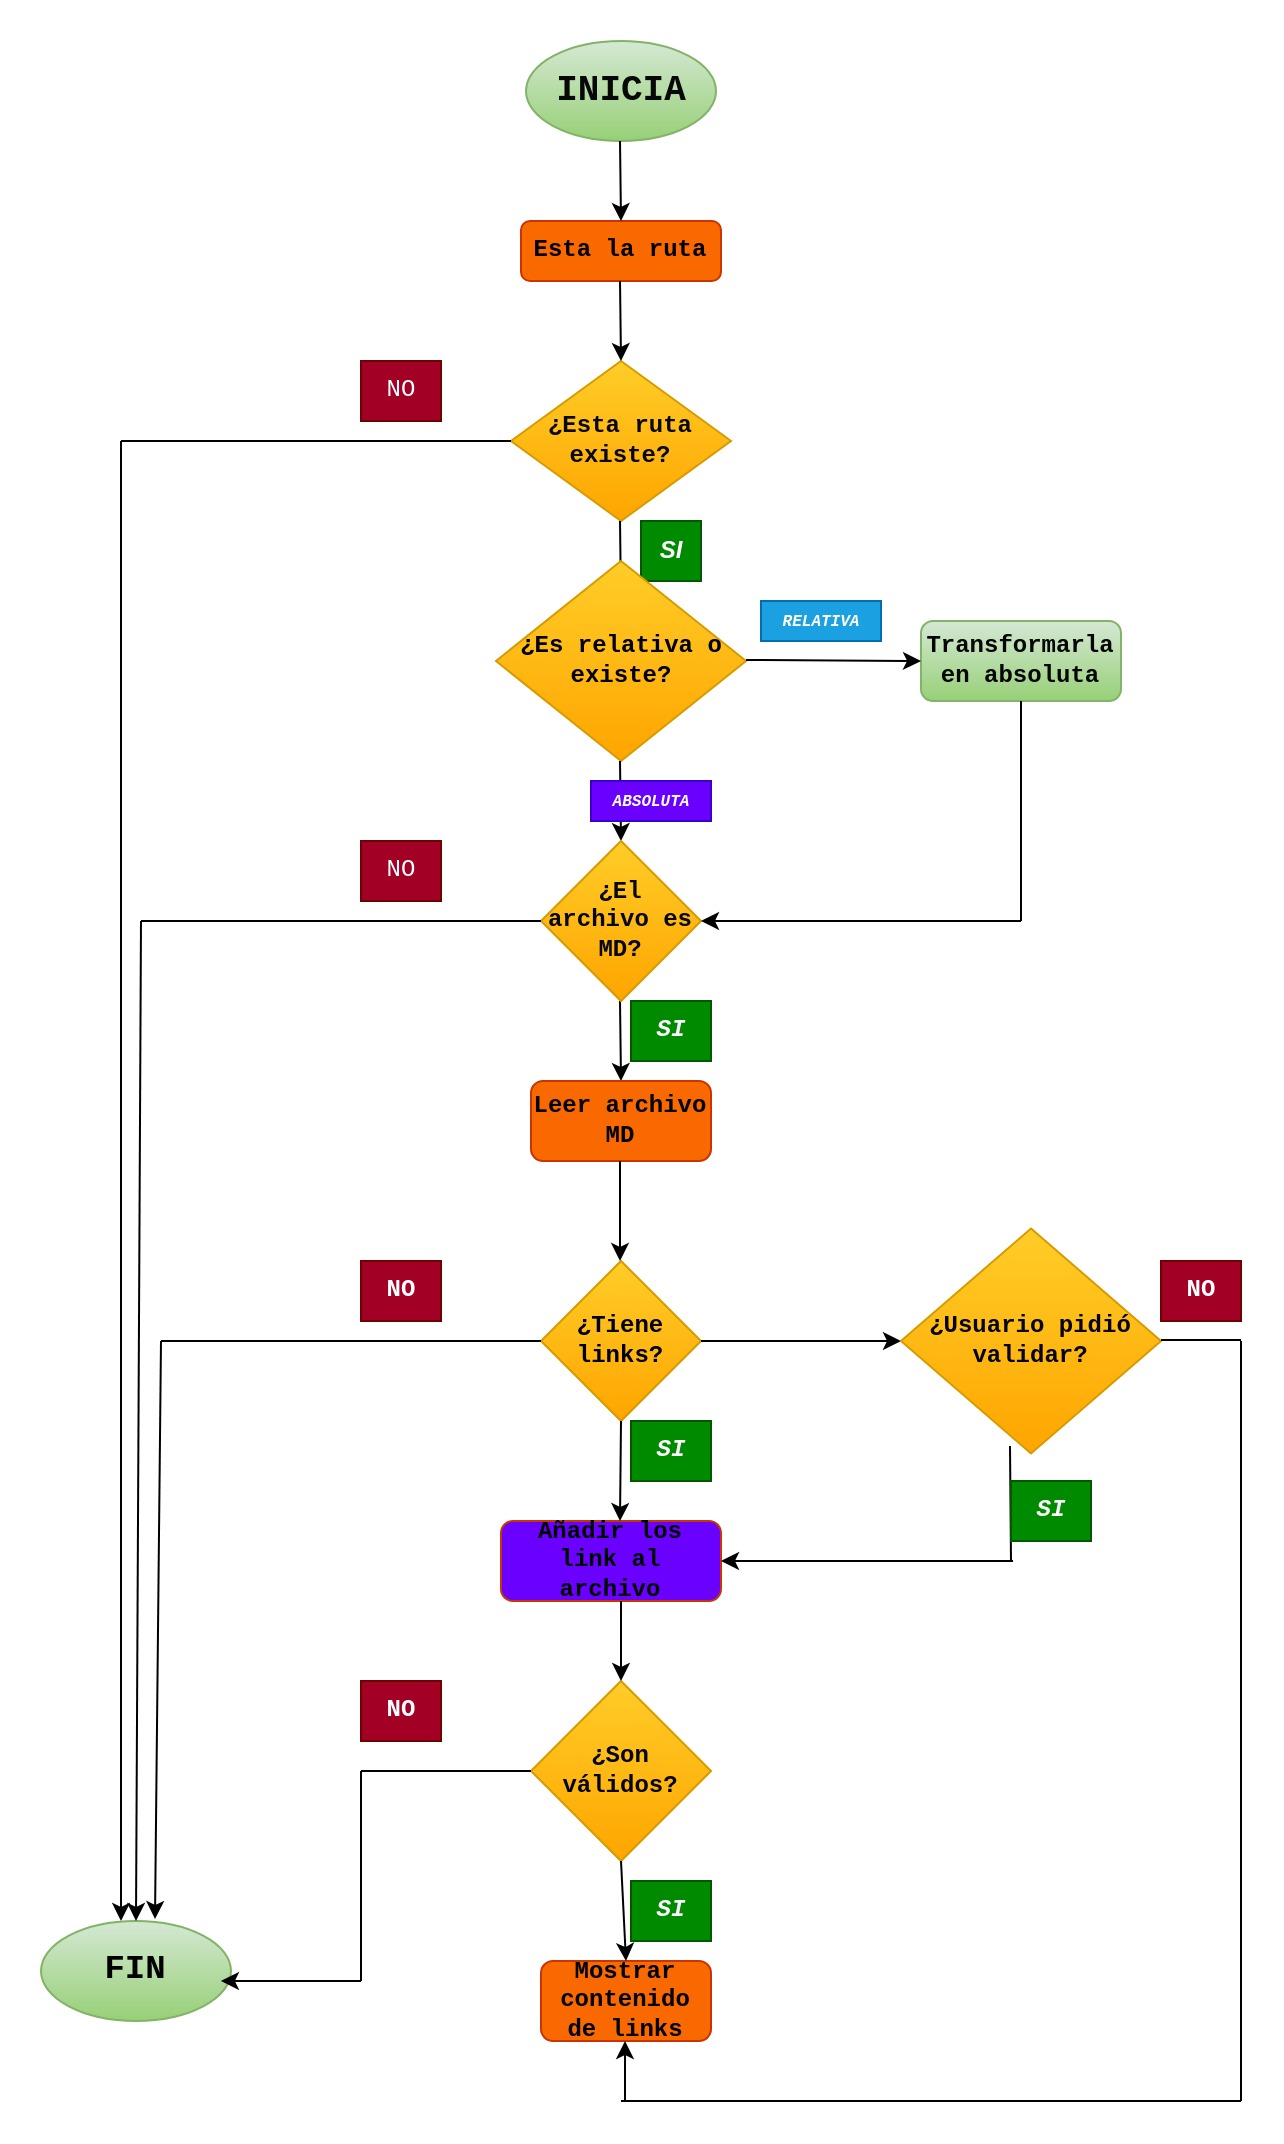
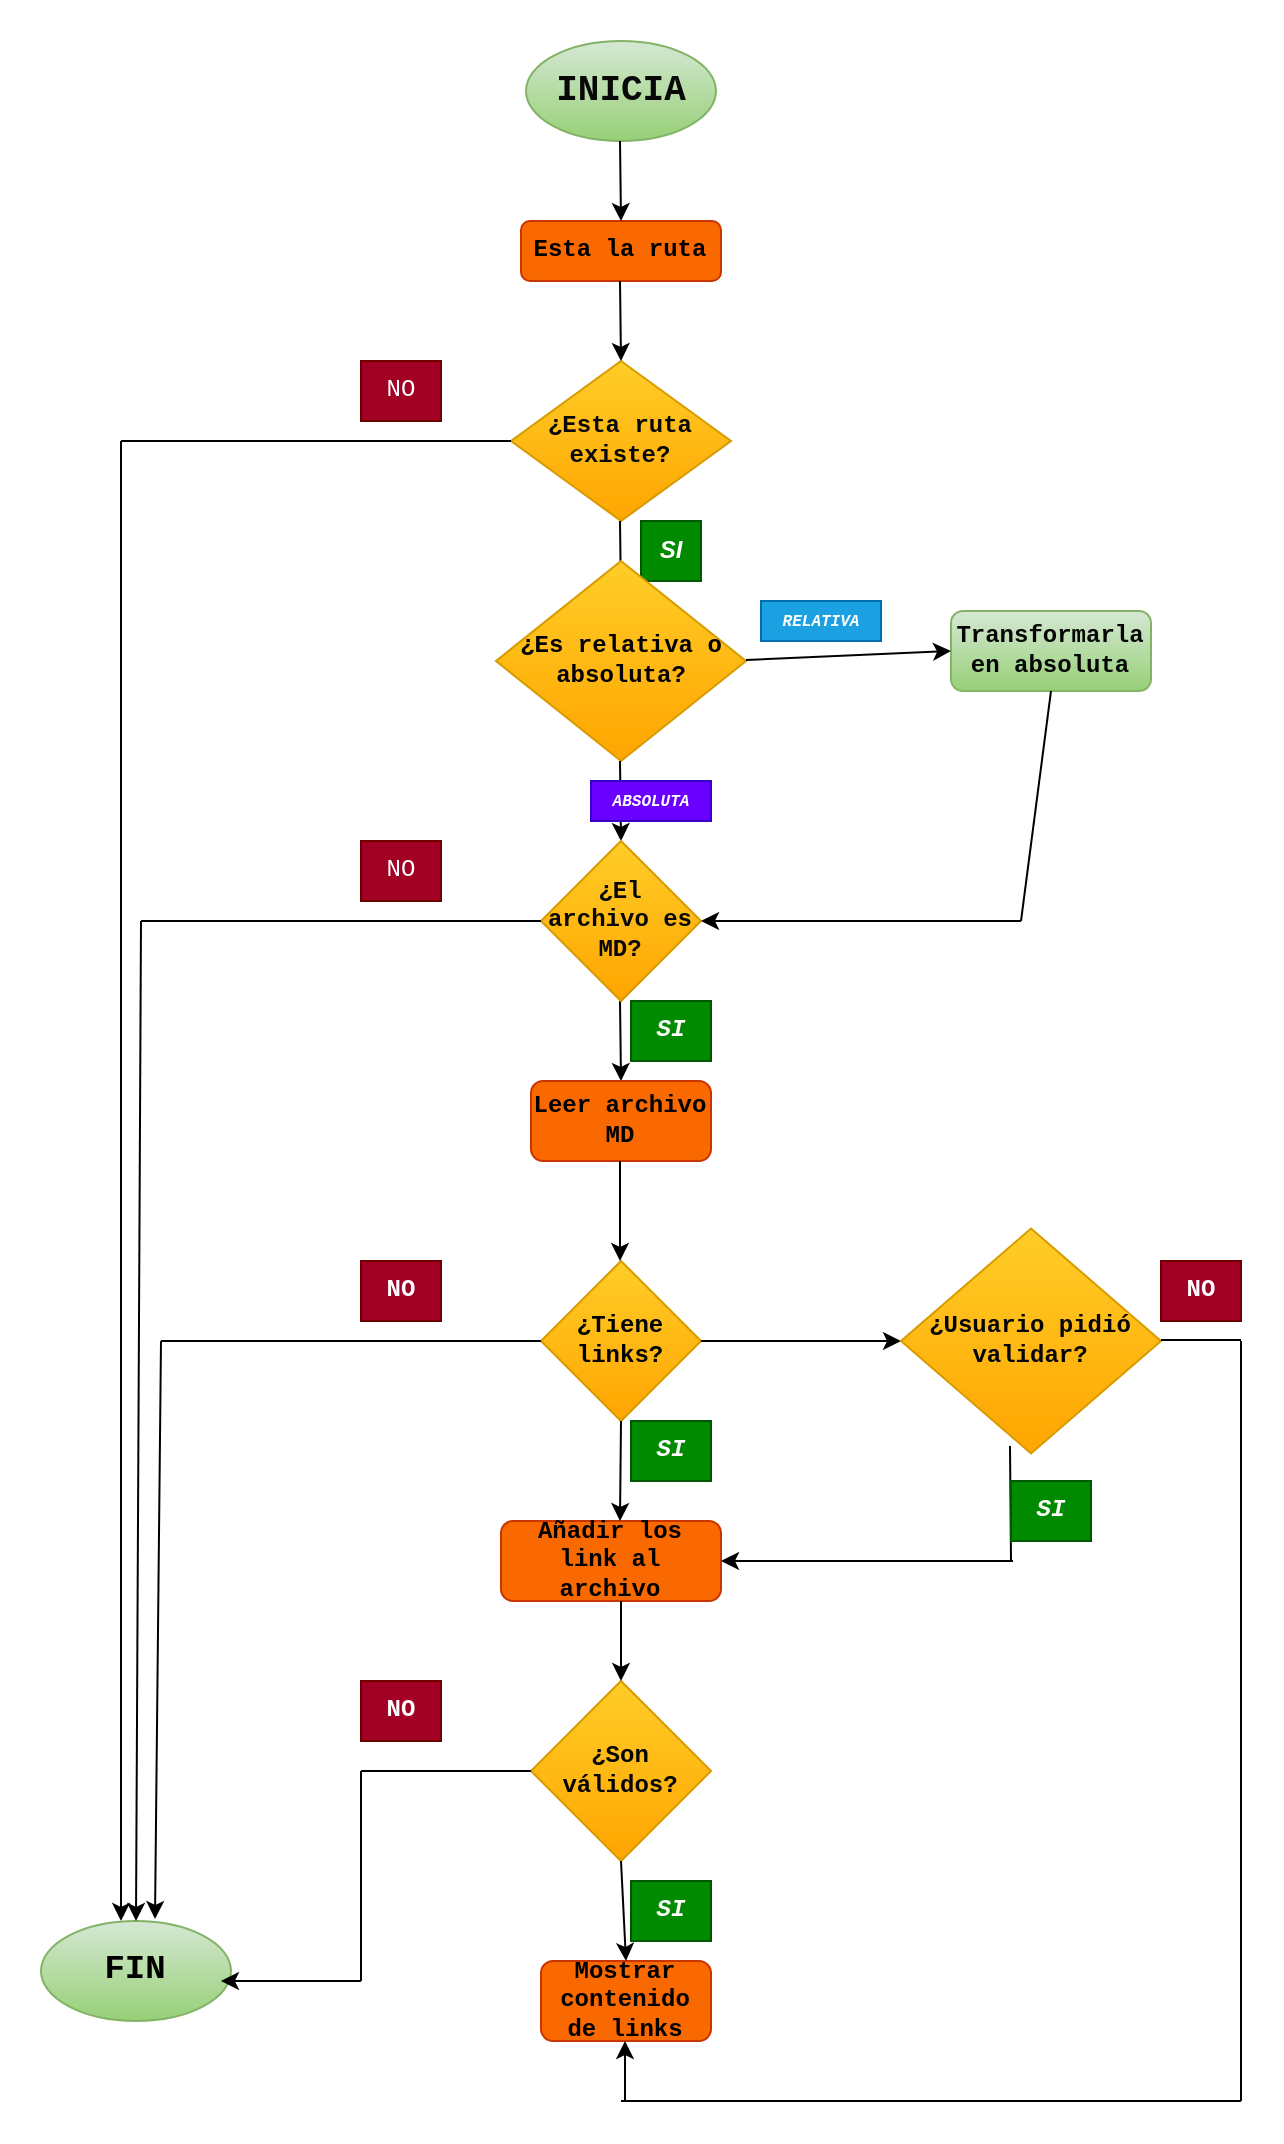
node "¿Es relativa o existe?": label "¿Es relativa o existe?" -> "¿Es relativa o absoluta?"
node "Transformarla en absoluta": moved (1021, 661) -> (1051, 651)
node "Añadir los link al archivo": fillcolor #6a00ff -> #fa6800
